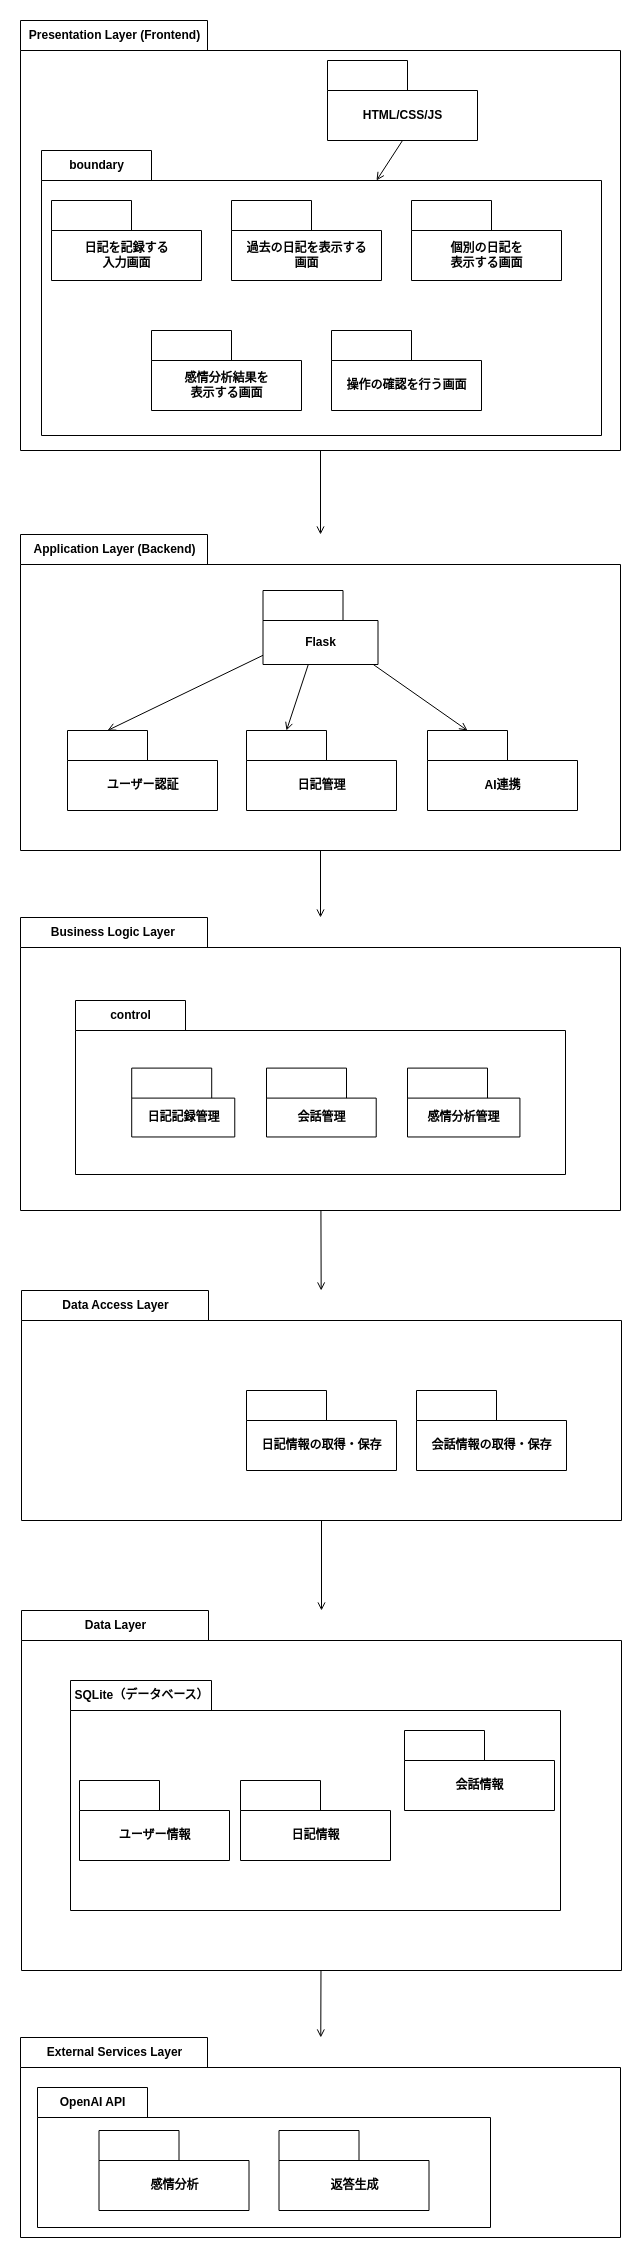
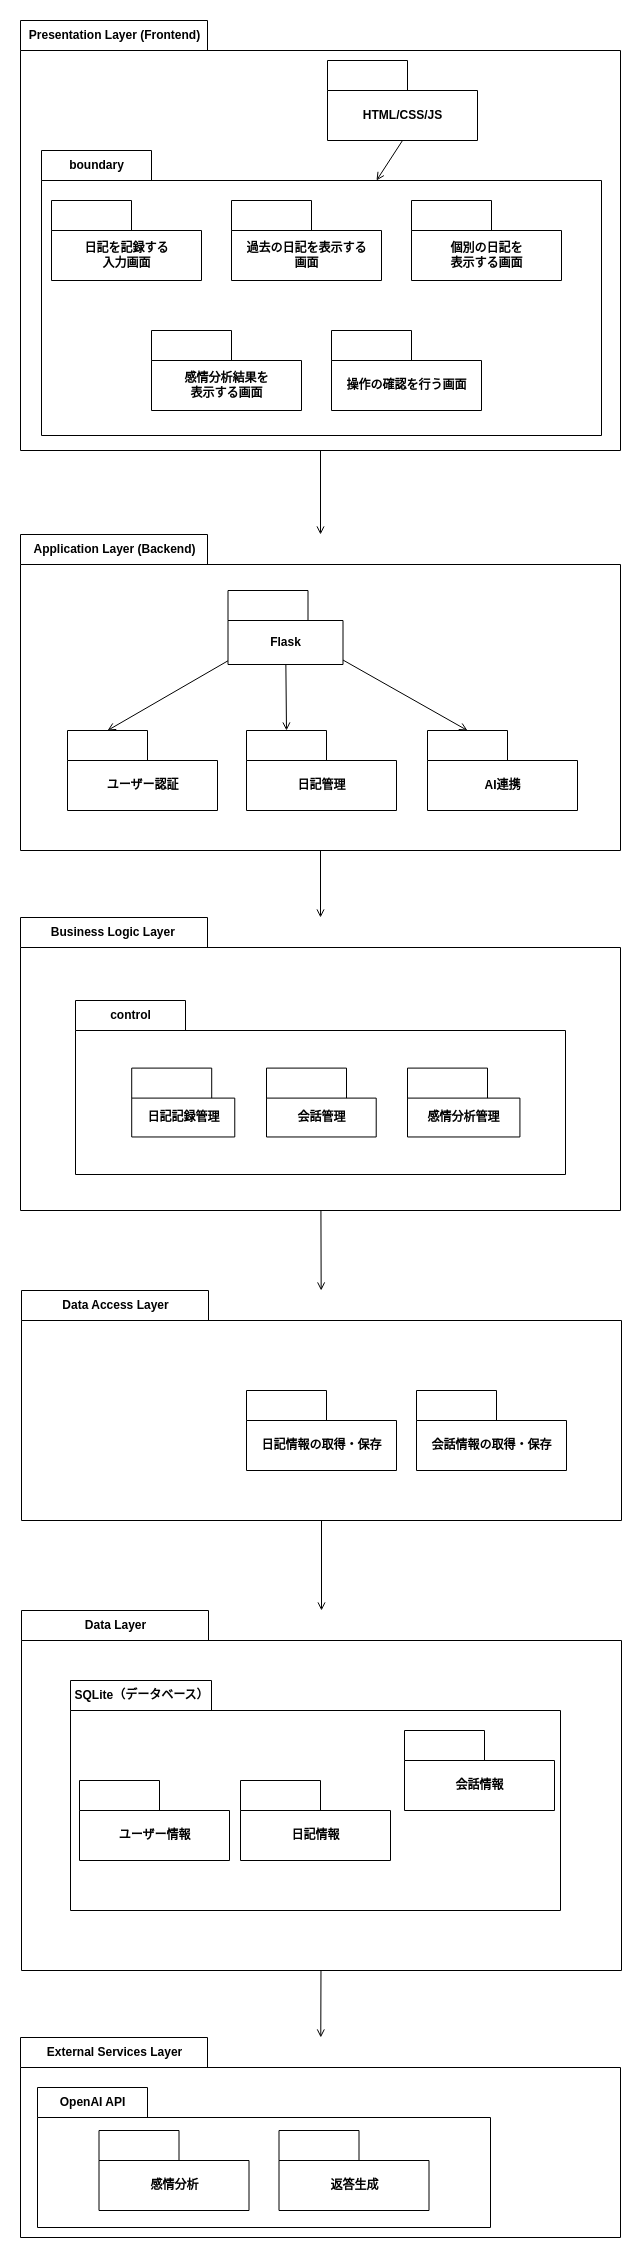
node "Flask": moved (321, 628) -> (286, 628)
